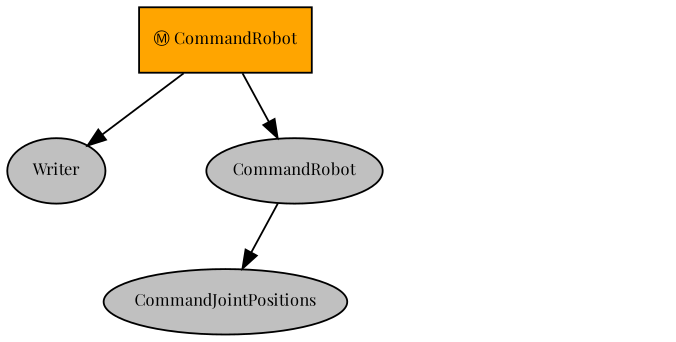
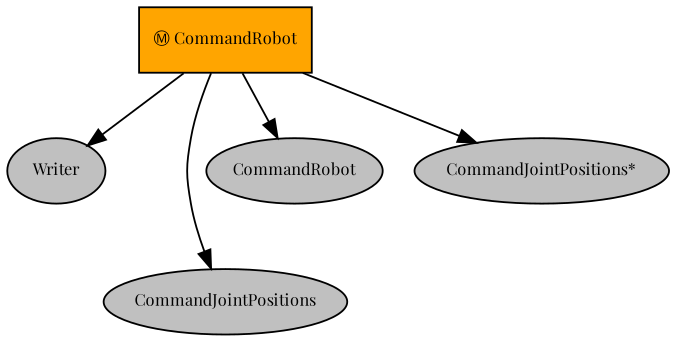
node "CommandJointPositions*": added
edge "CommandRobot" -> "CommandJointPositions": now "Ⓜ CommandRobot" -> "CommandJointPositions"
